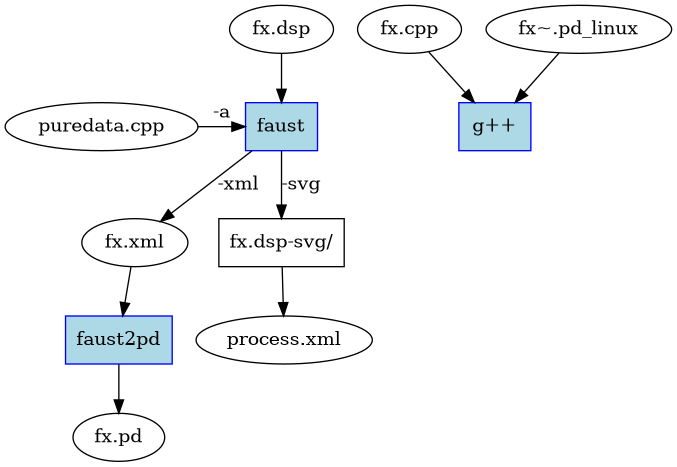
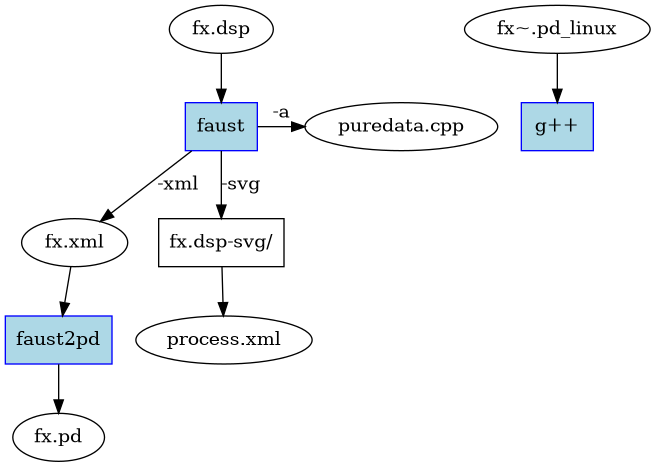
node "fx.cpp": removed
edge "puredata.cpp" -> "faust": reversed
